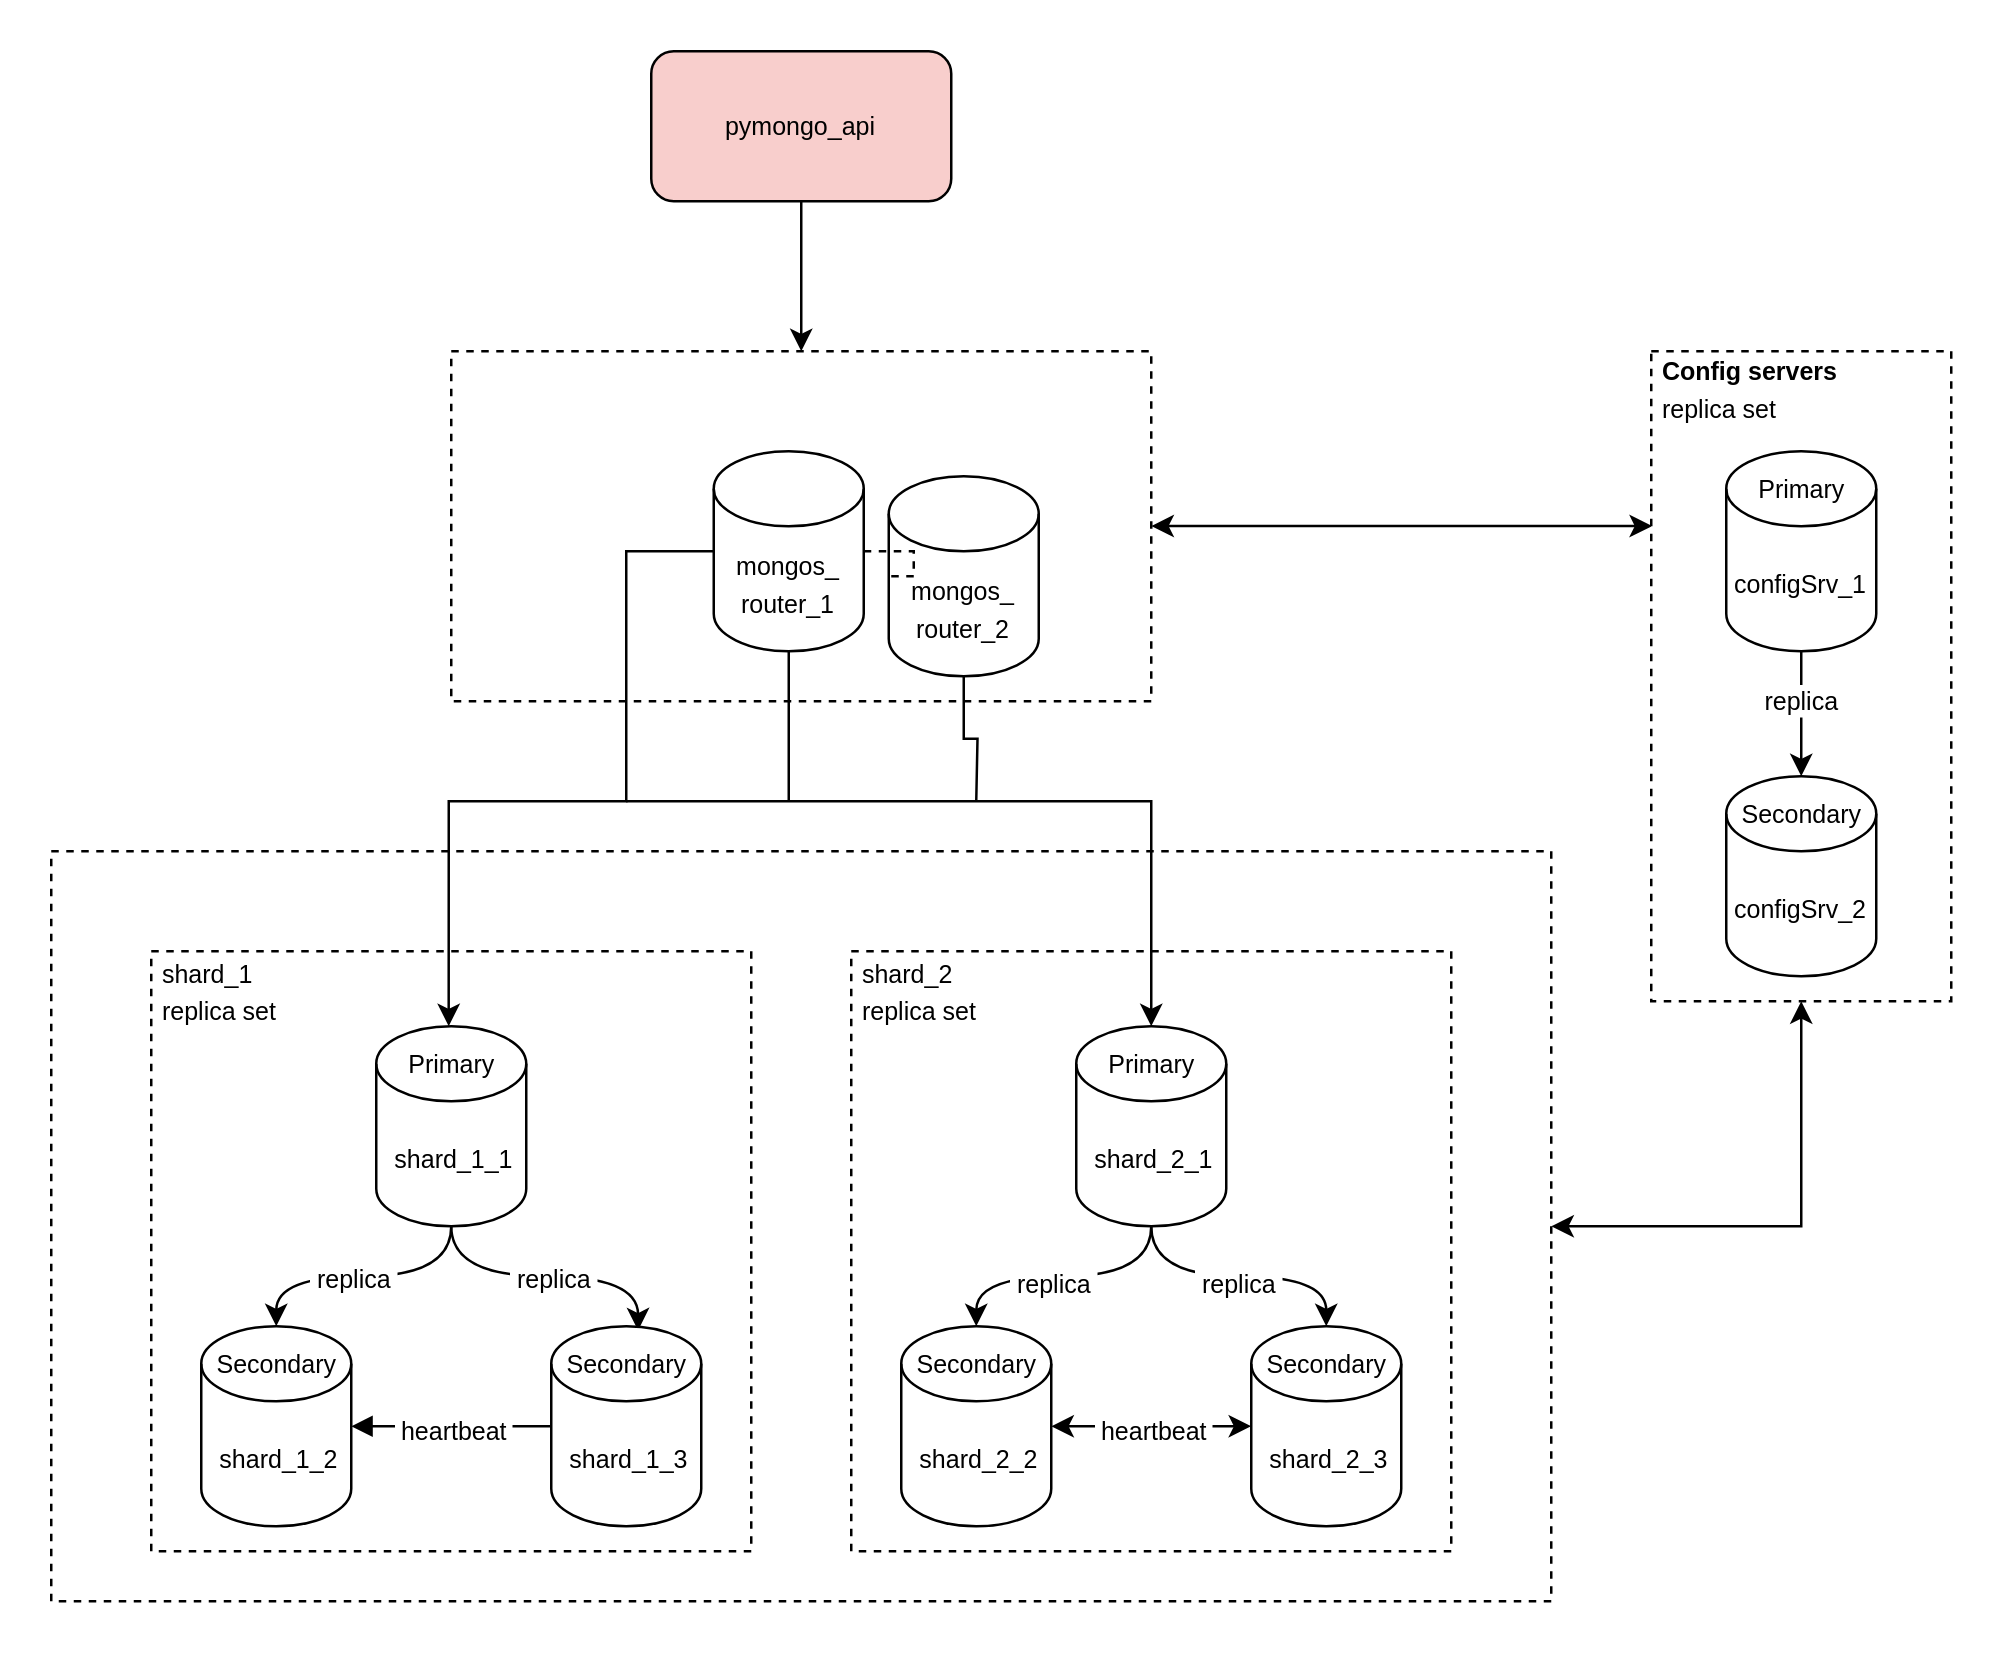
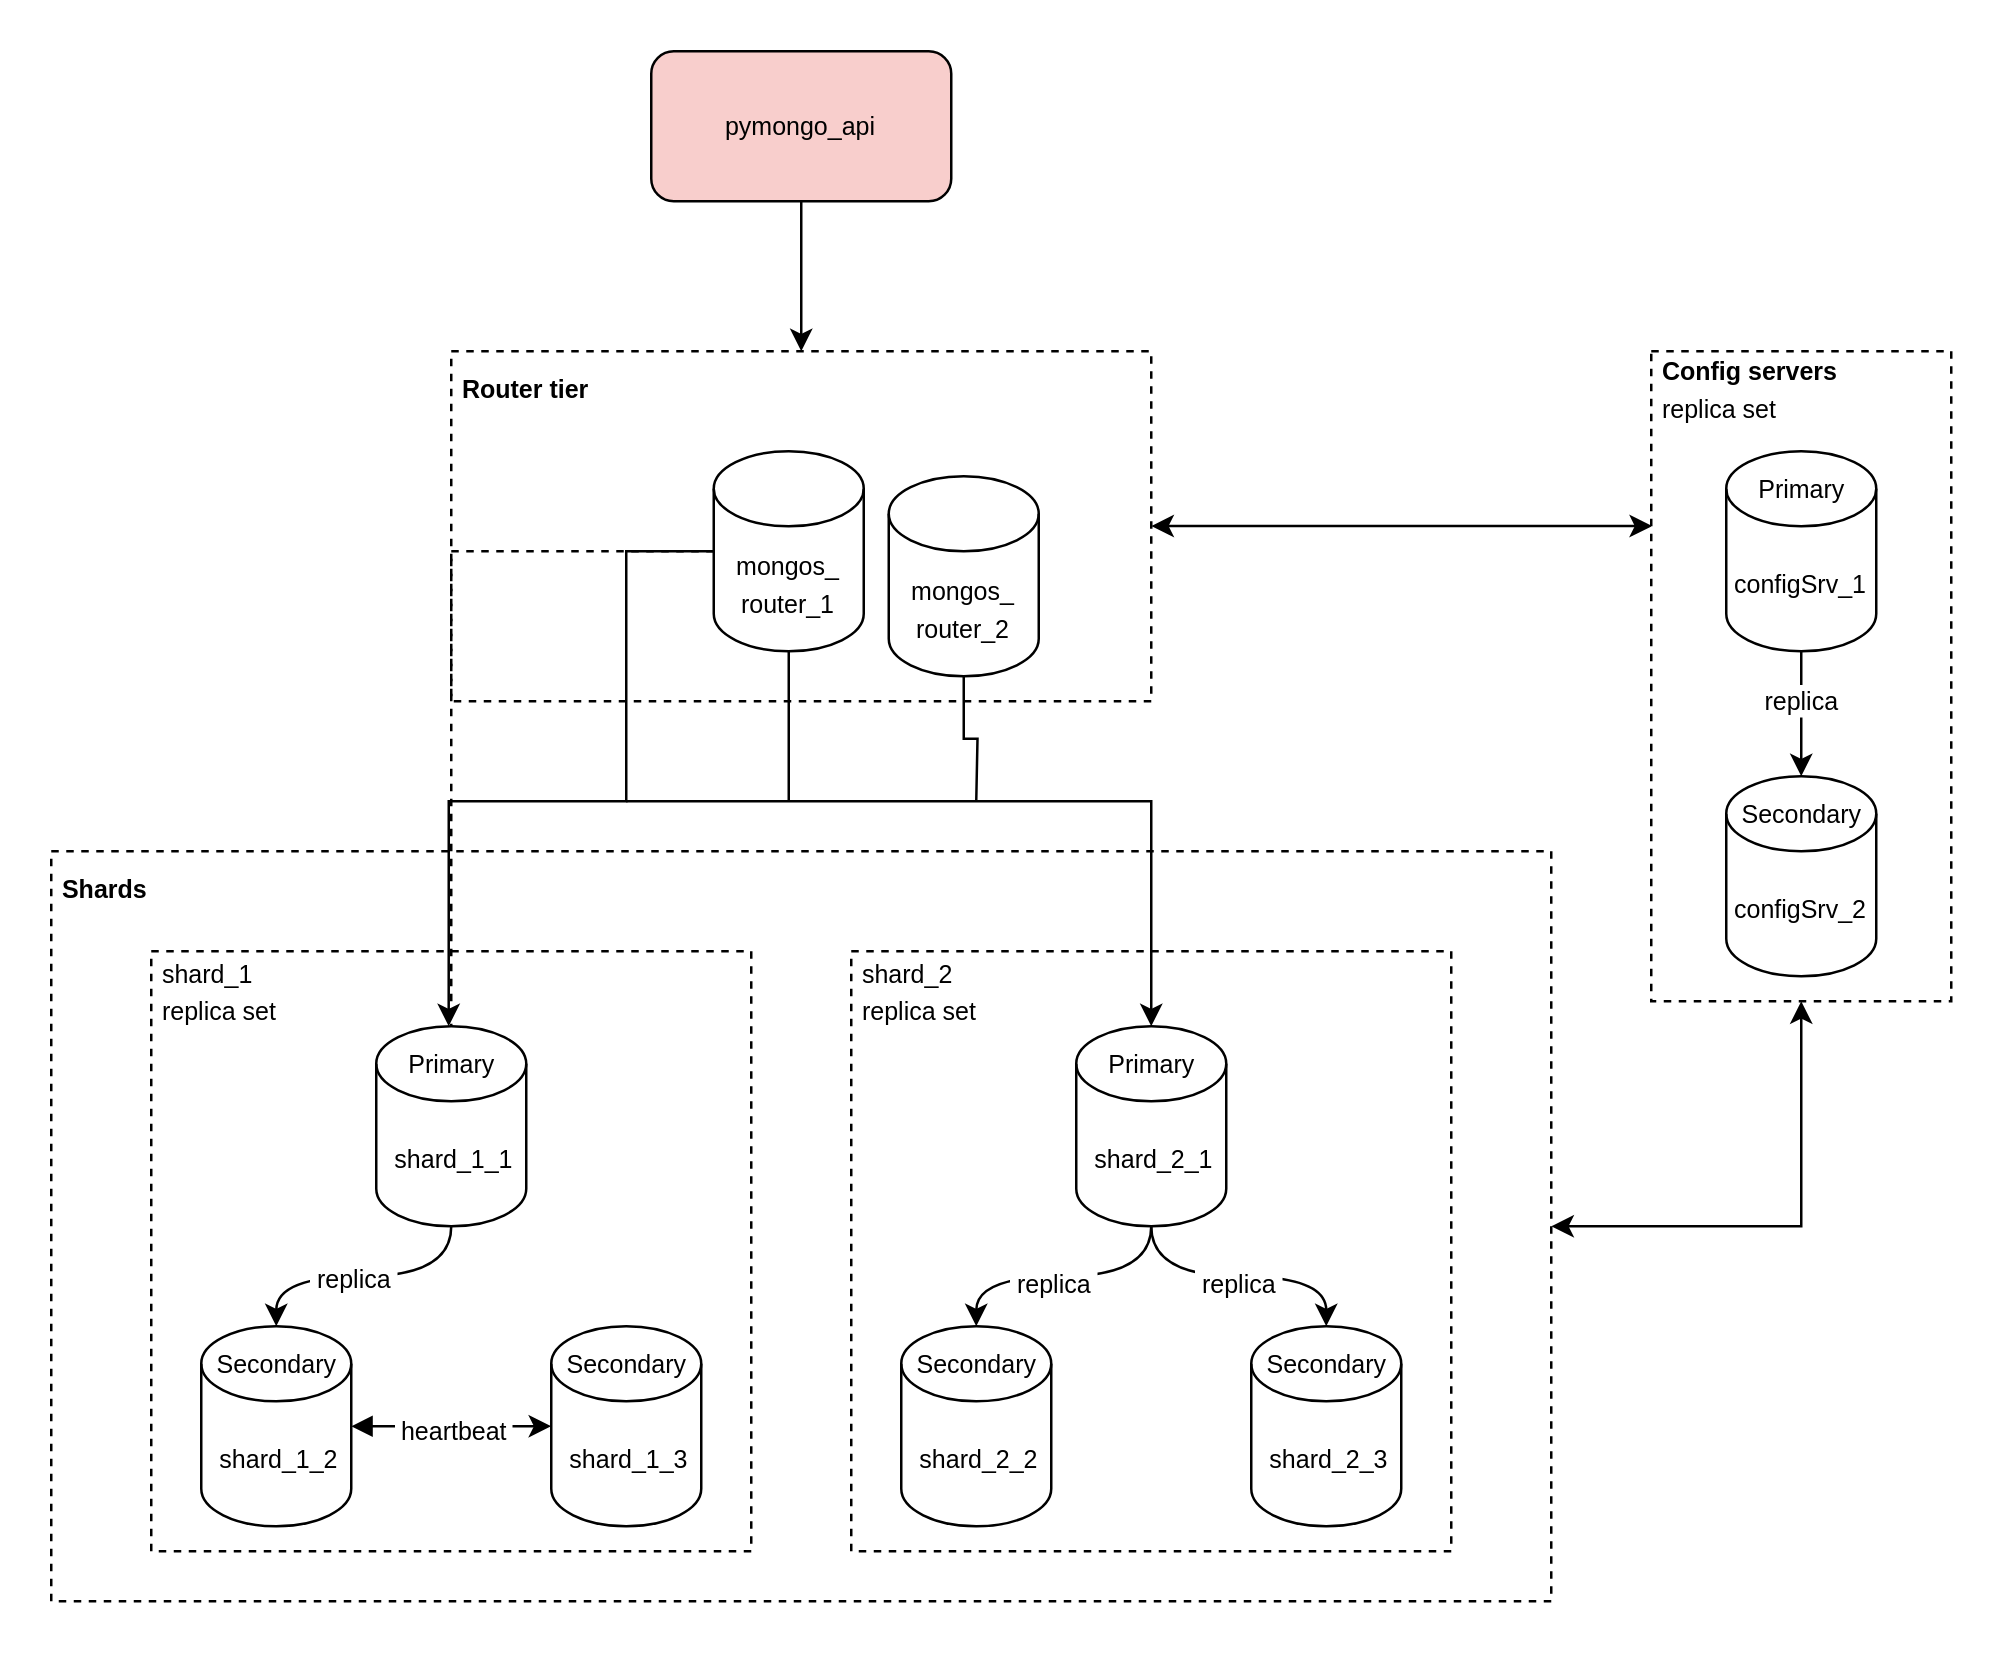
node "Router tier": added
edge "mongos_ router_1" -- "mongos_ router_2": now "mongos_ router_1" -- "shard_1_1"
node "Shards": added
edge "shard_1_1" -> "shard_1_3": removed, label "replica"
edge "shard_1_3" -> "shard_1_2": arrowhead none -> classic
edge "shard_2_2" -- "shard_2_3": removed, label "heartbeat"
